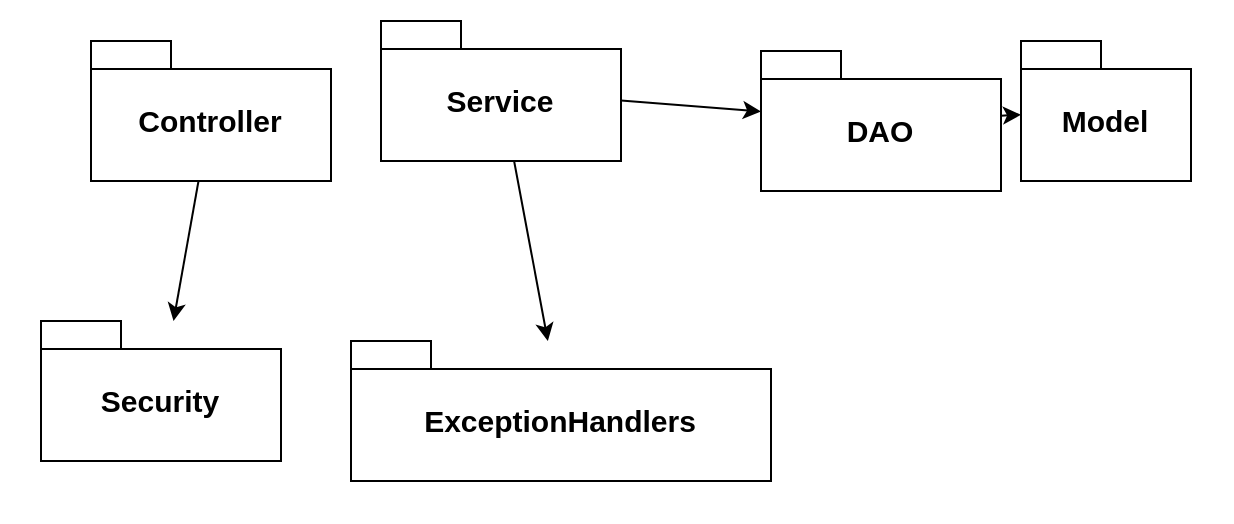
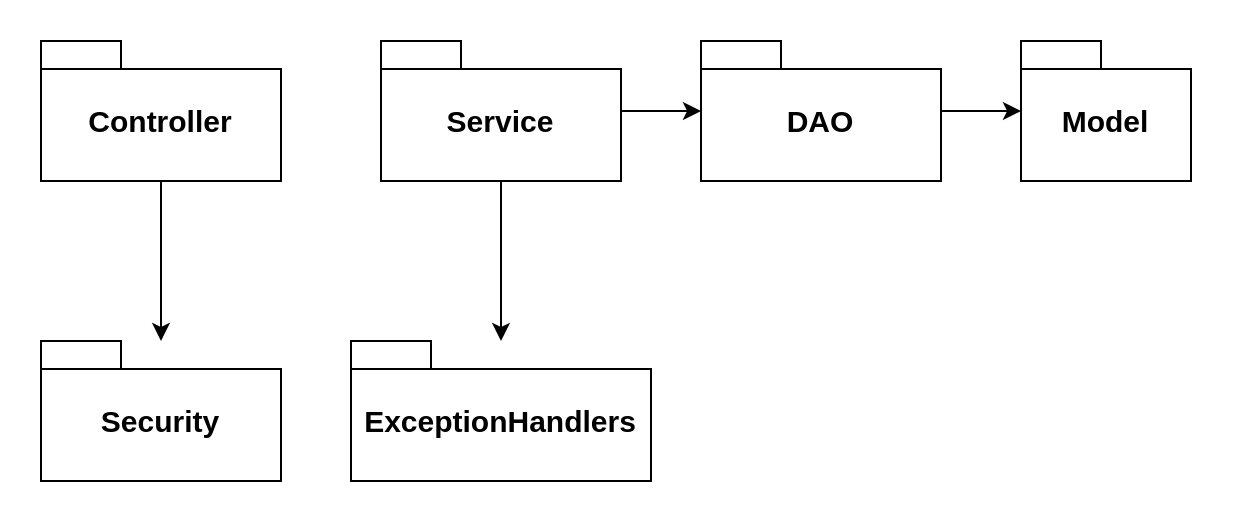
node "Service": moved (501, 91) -> (501, 111)
node "Controller": moved (211, 111) -> (161, 111)
node "DAO": moved (881, 121) -> (821, 111)
node "Security": moved (161, 391) -> (161, 411)
node "ExceptionHandlers": size 420x140 -> 300x140
